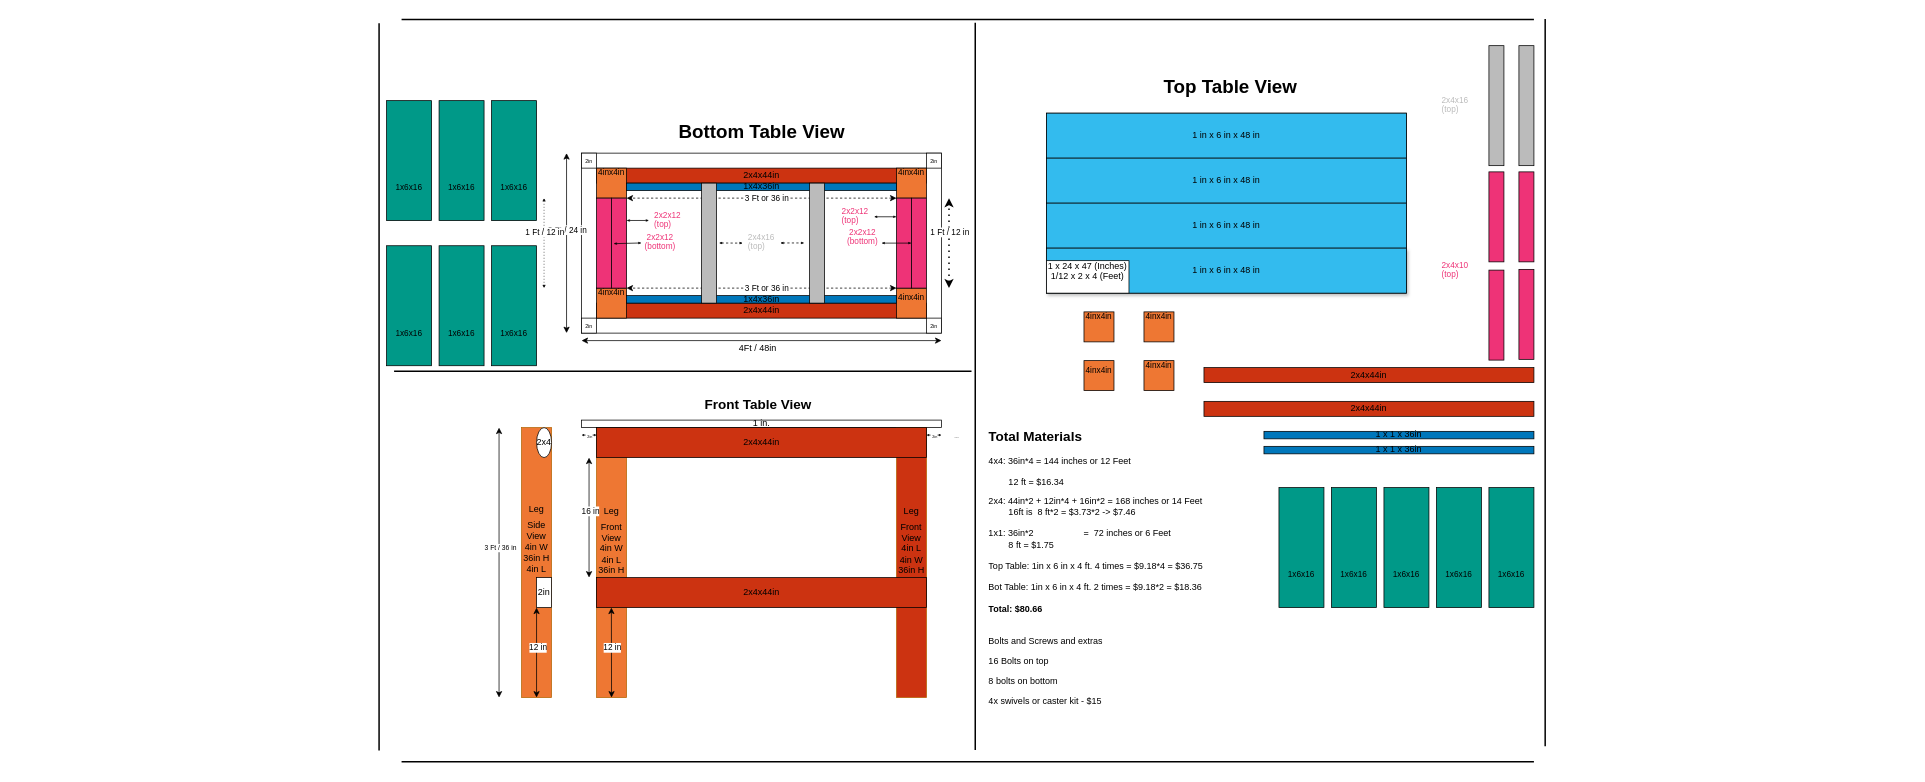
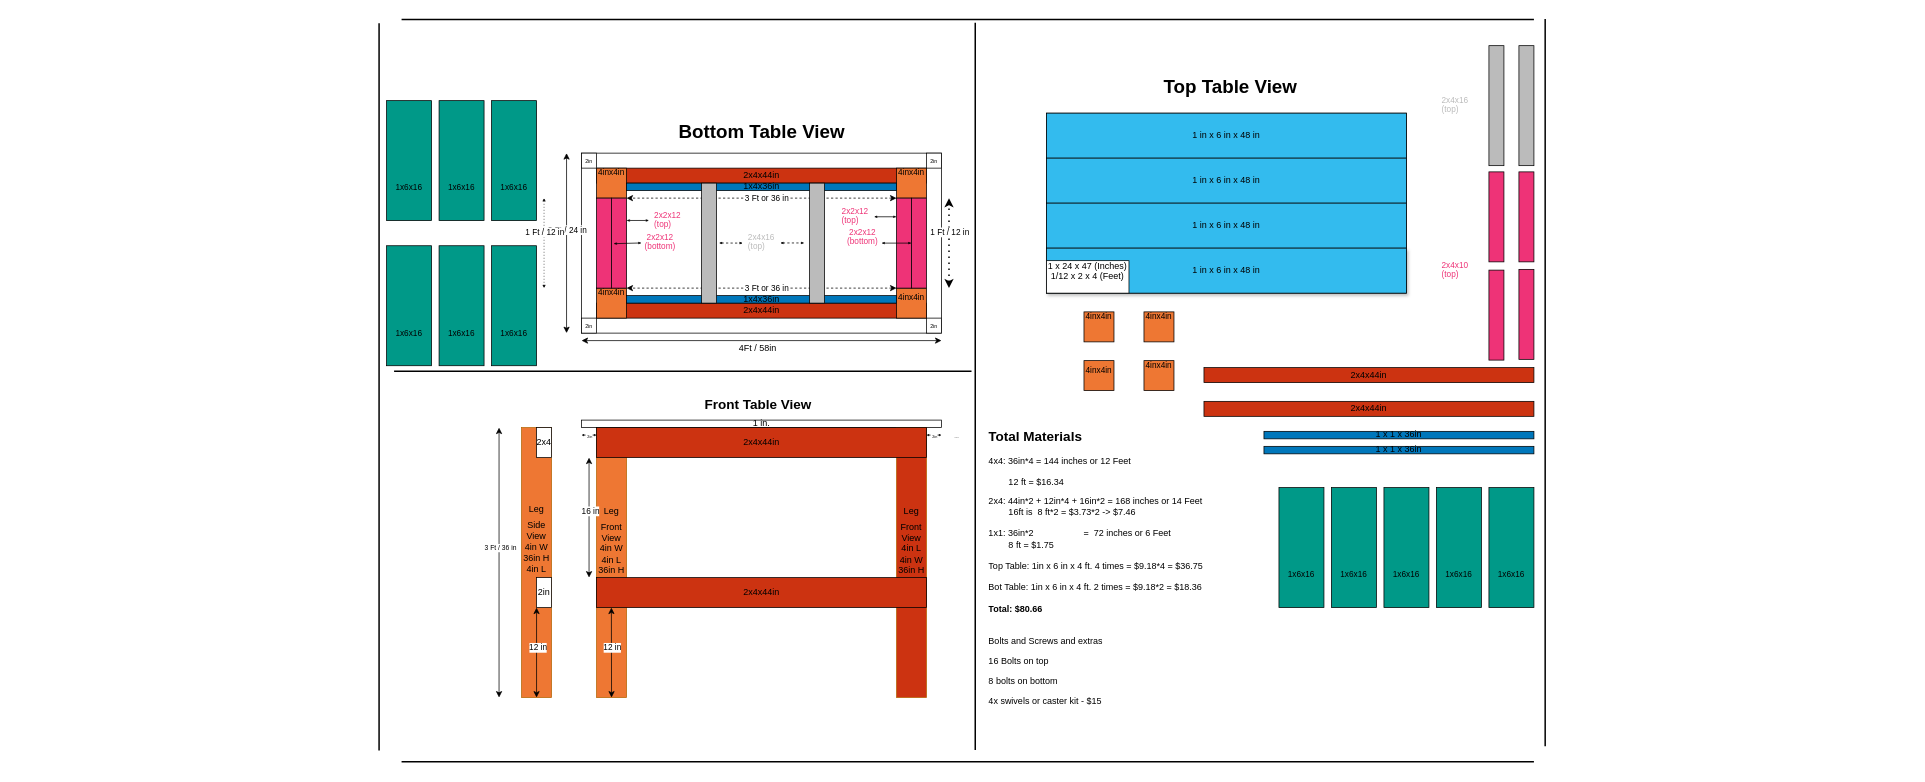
node "4Ft / 48in": label "4Ft / 48in" -> "4Ft / 58in"
node "2x4": shape ellipse -> rectangle
